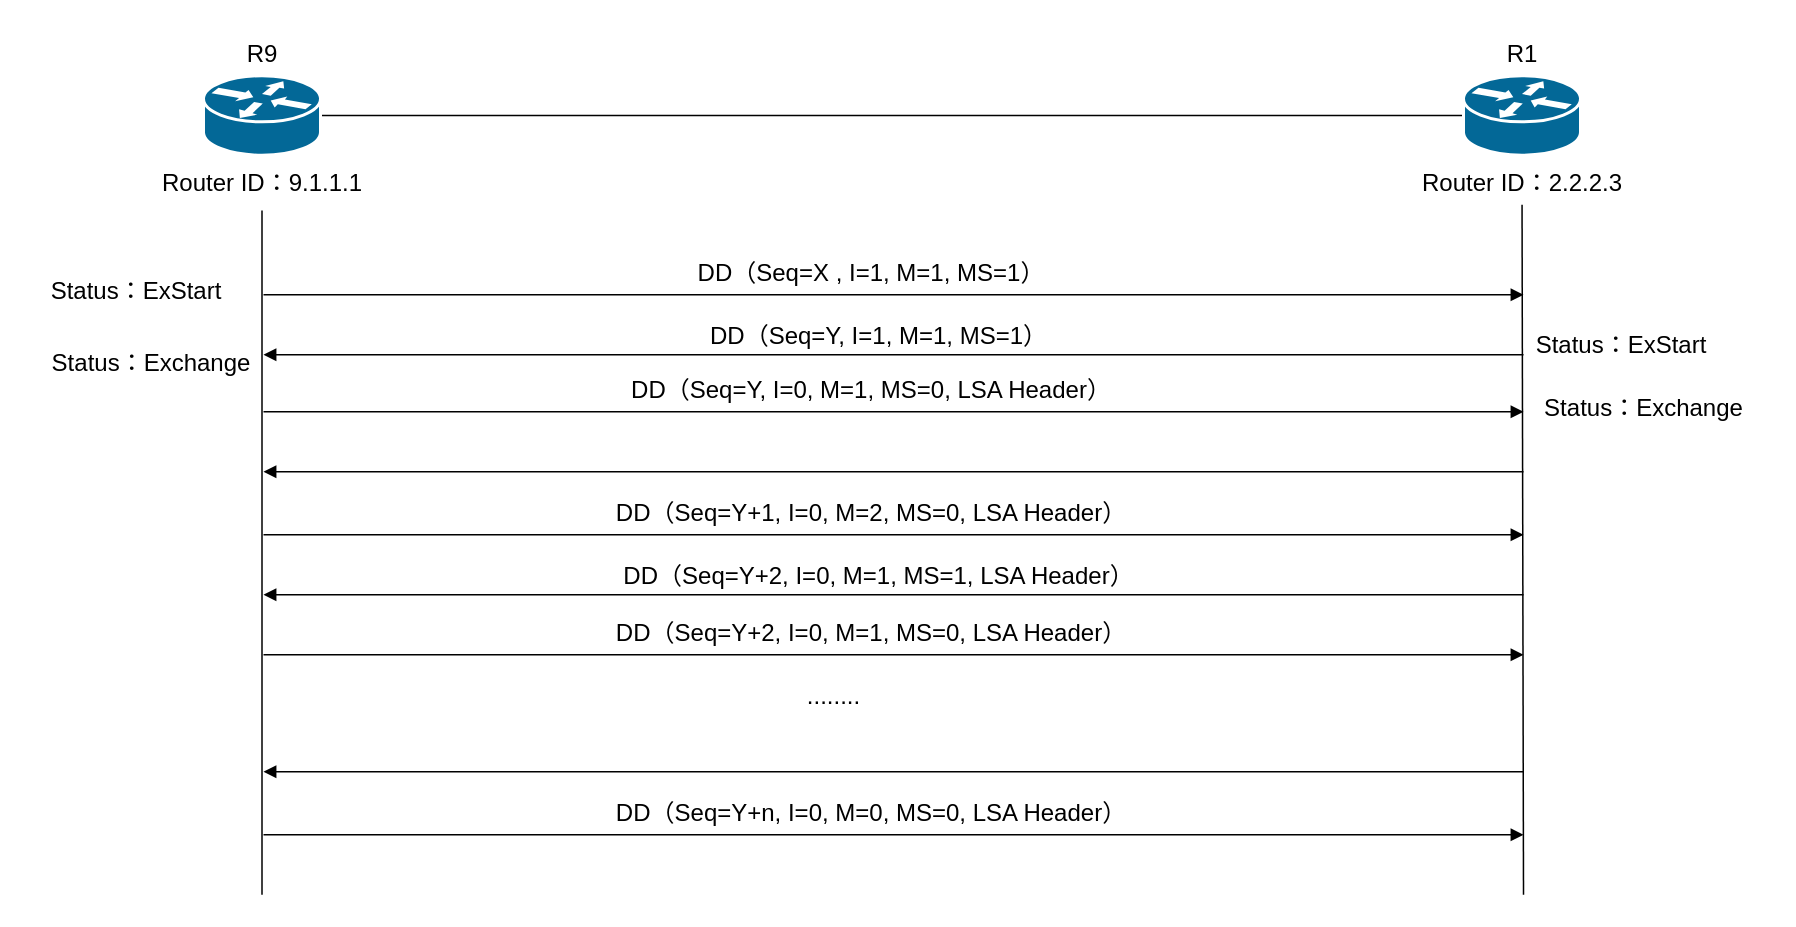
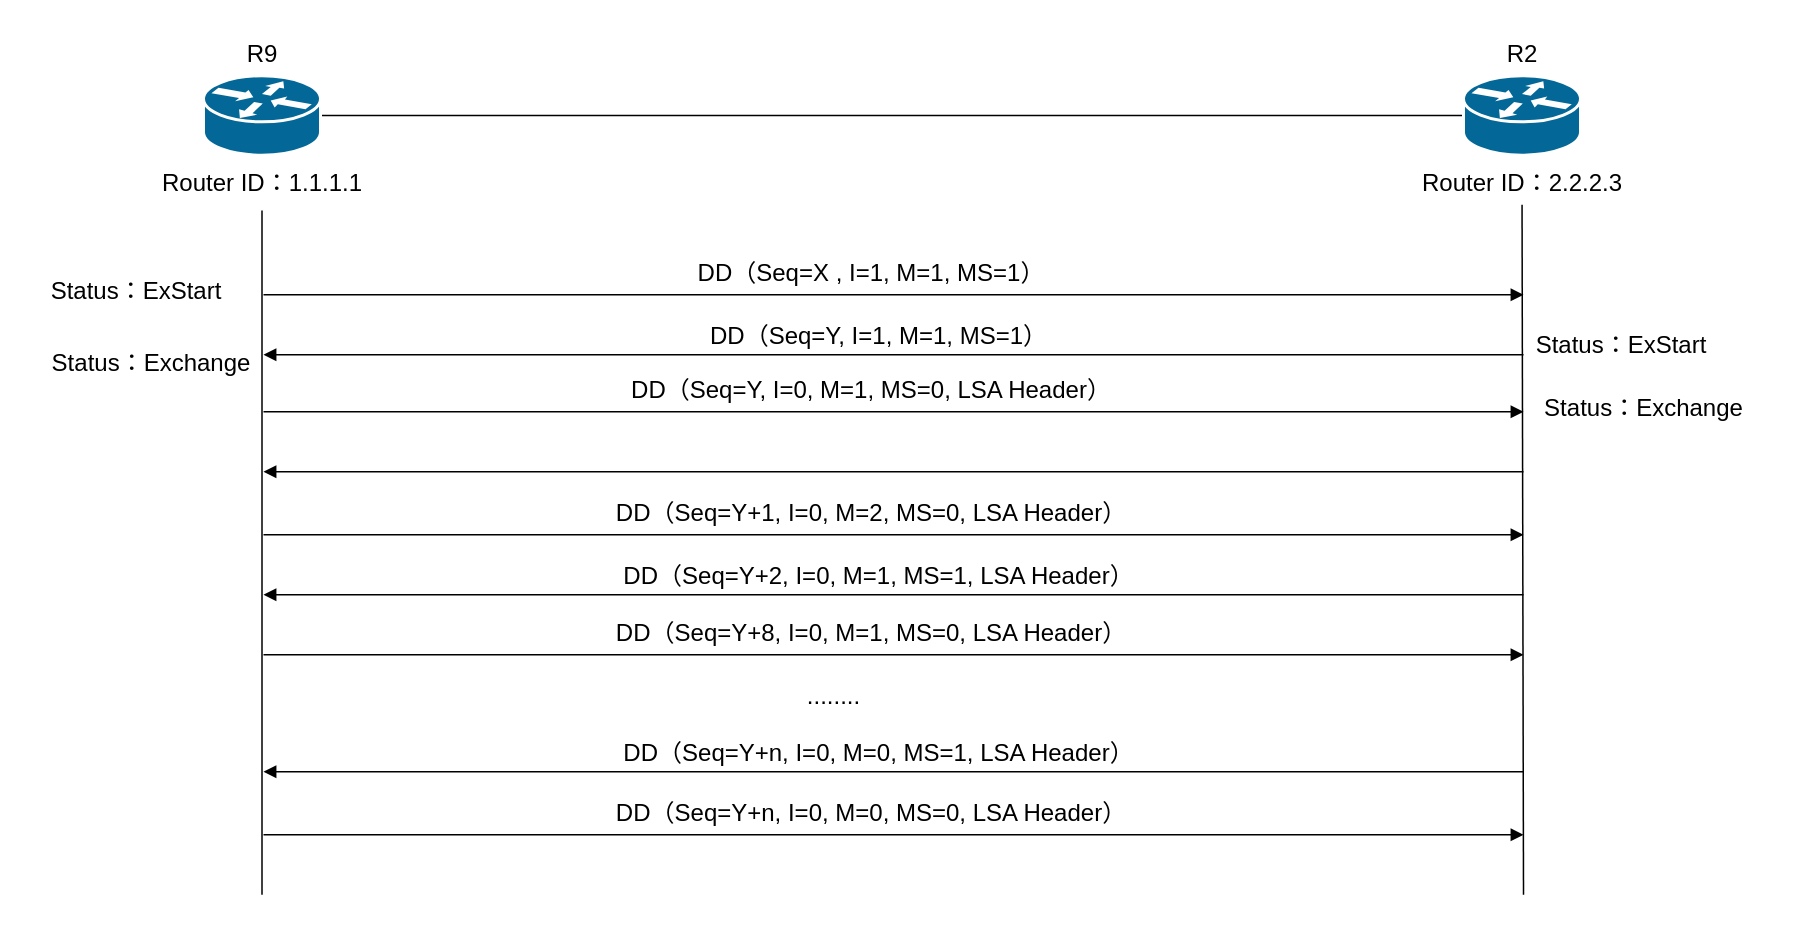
node "R1": label "R1" -> "R2"
node "Router ID：9.1.1.1": label "Router ID：9.1.1.1" -> "Router ID：1.1.1.1"
node "DD（Seq=Y+2, I=0, M=1, MS=0, LSA Header）": label "DD（Seq=Y+2, I=0, M=1, MS=0, LSA Header）" -> "DD（Seq=Y+8, I=0, M=1, MS=0, LSA Header）"
node "DD（Seq=Y+n, I=0, M=0, MS=1, LSA Header）": added
